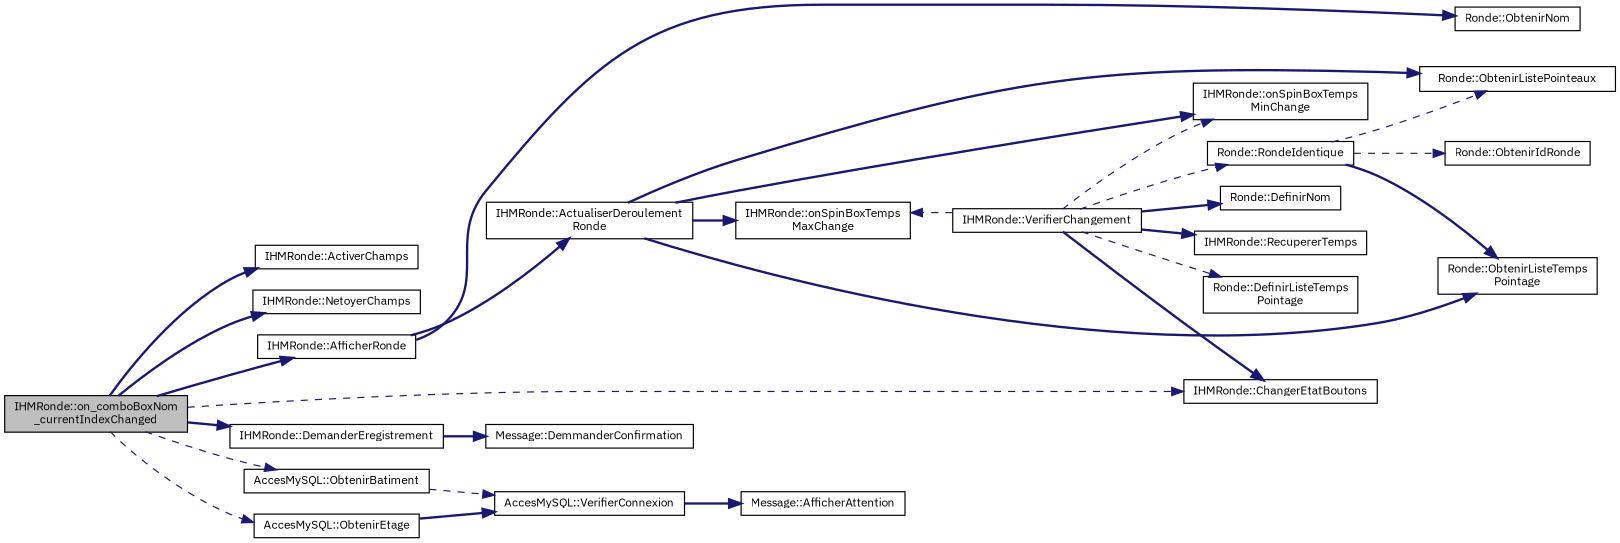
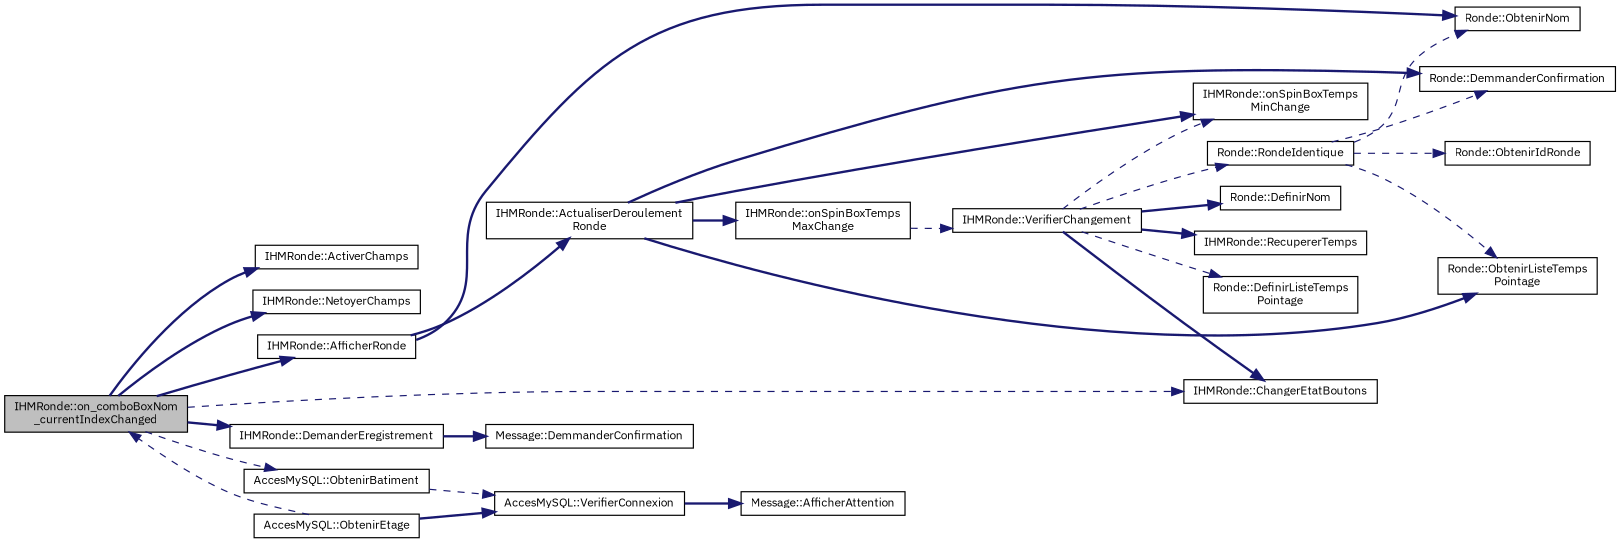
node "Ronde::ObtenirListePointeaux": label "Ronde::ObtenirListePointeaux" -> "Ronde::DemmanderConfirmation"
edge "Ronde::RondeIdentique" -> "Ronde::ObtenirNom": added
edge "Ronde::RondeIdentique" -> "Ronde::ObtenirListeTemps Pointage": style bold -> dashed
edge "IHMRonde::VerifierChangement" -> "IHMRonde::onSpinBoxTemps MaxChange": reversed
edge "IHMRonde::on_comboBoxNom _currentIndexChanged" -> "AccesMySQL::ObtenirEtage": reversed
